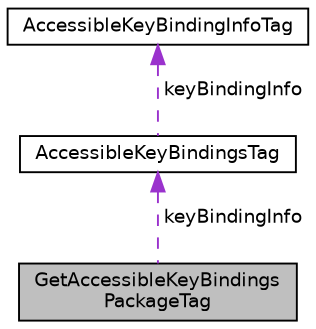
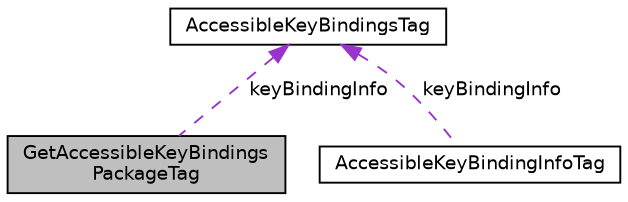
edge "AccessibleKeyBindingsTag" -> "AccessibleKeyBindingInfoTag": reversed
